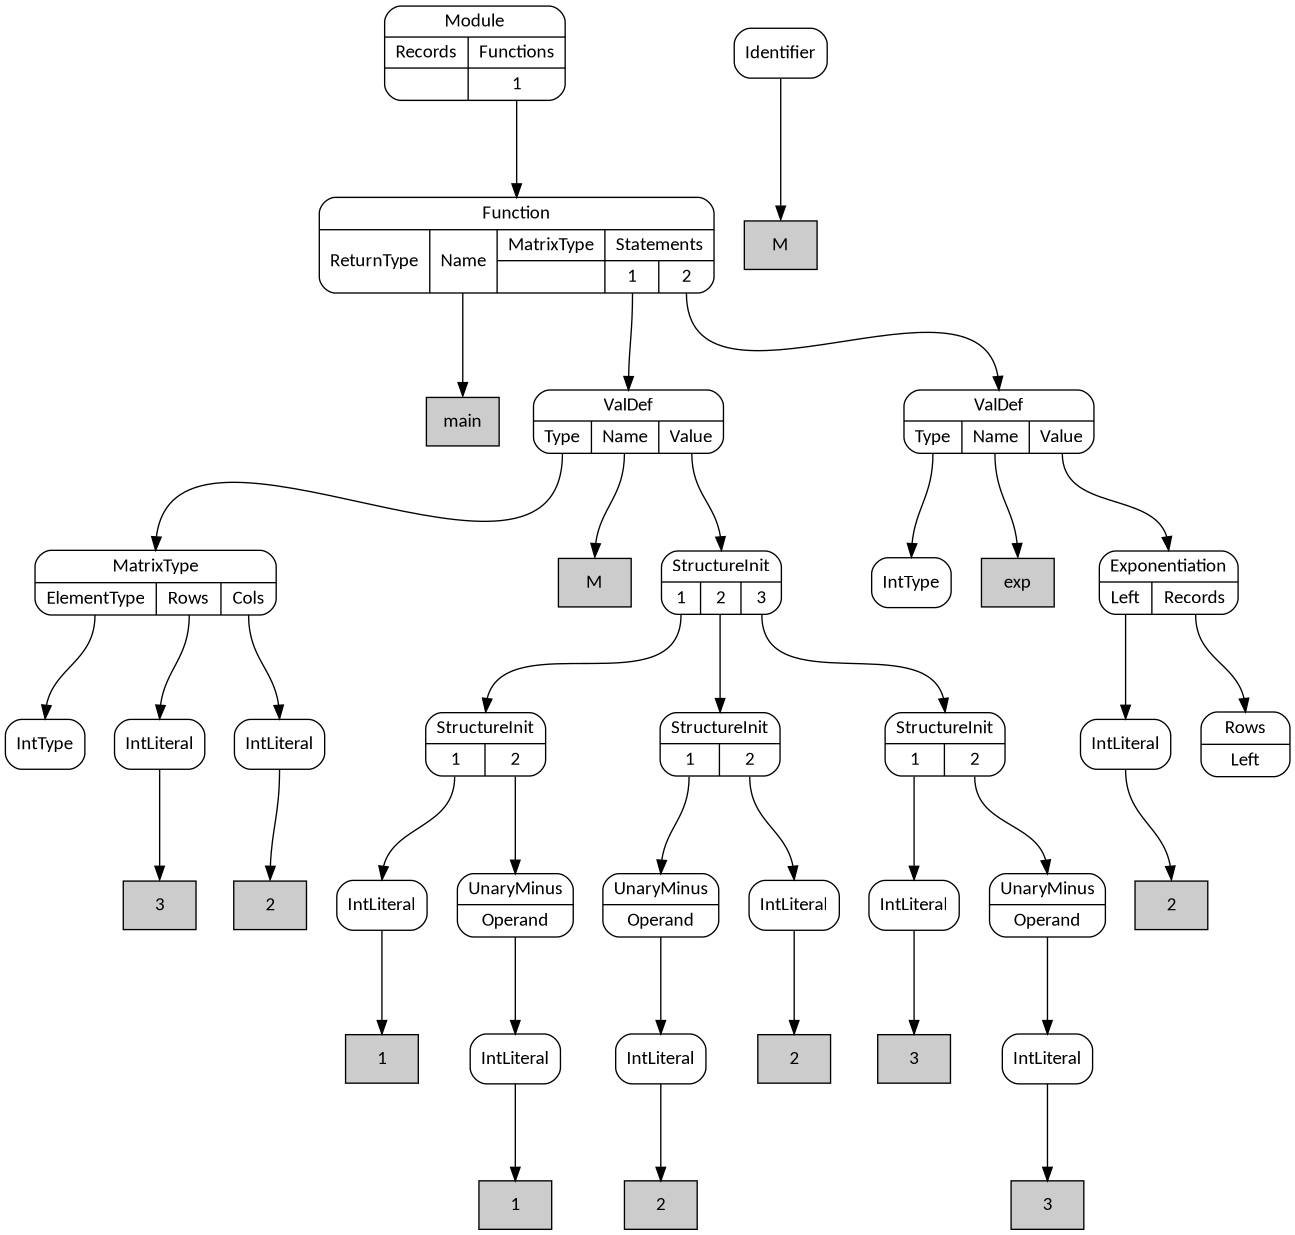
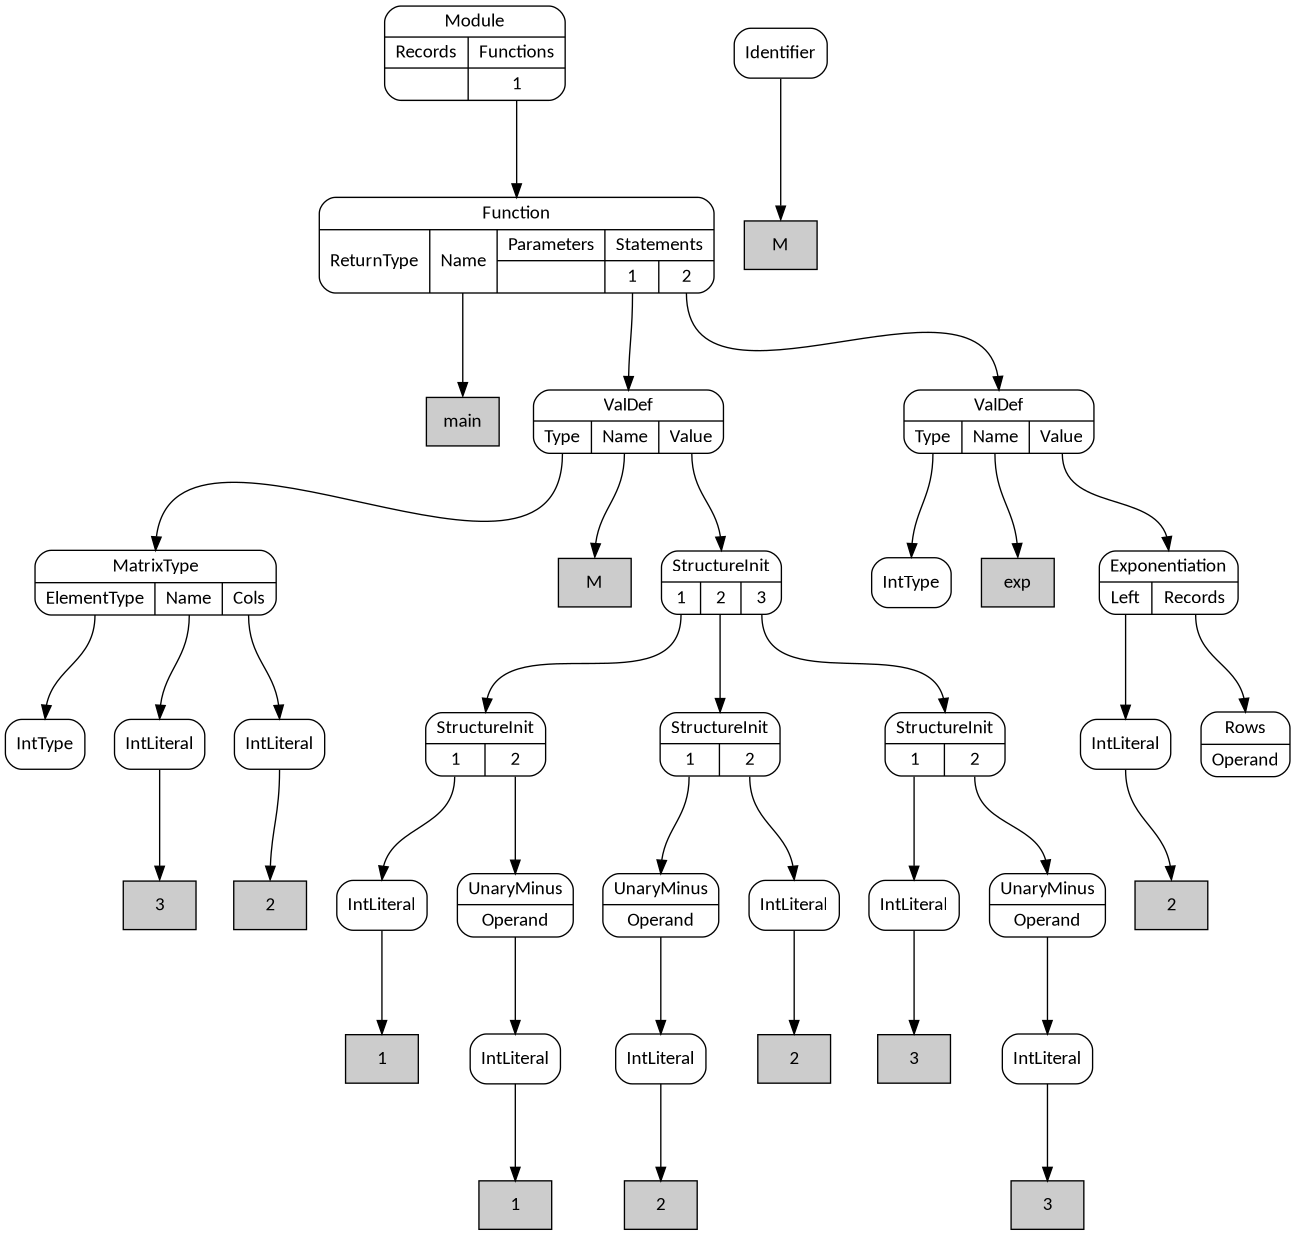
node "Function": text "MatrixType" -> "Parameters"
node "MatrixType": text "Rows" -> "Name"
node "Rows": text "Left" -> "Operand"
